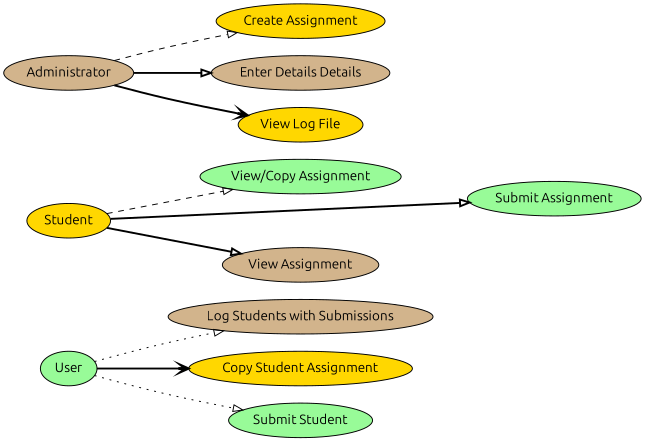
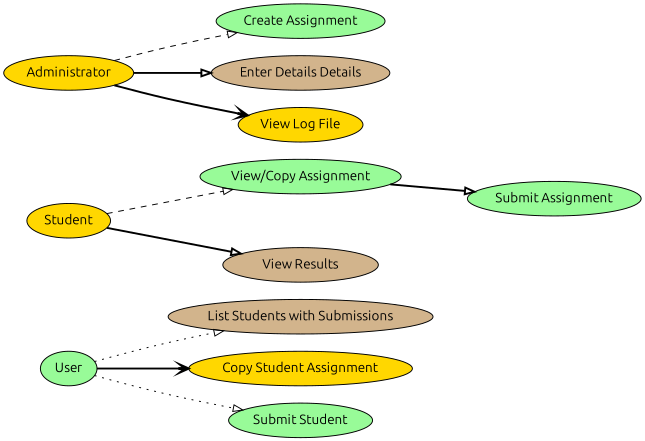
node "Create Assignment": fillcolor gold -> palegreen
node "Administrator": fillcolor tan -> gold
edge "Student" -> "Submit Assignment": now "View/Copy Assignment" -> "Submit Assignment"
node "View Assignment": label "View Assignment" -> "View Results"
node "Log Students with Submissions": label "Log Students with Submissions" -> "List Students with Submissions"
